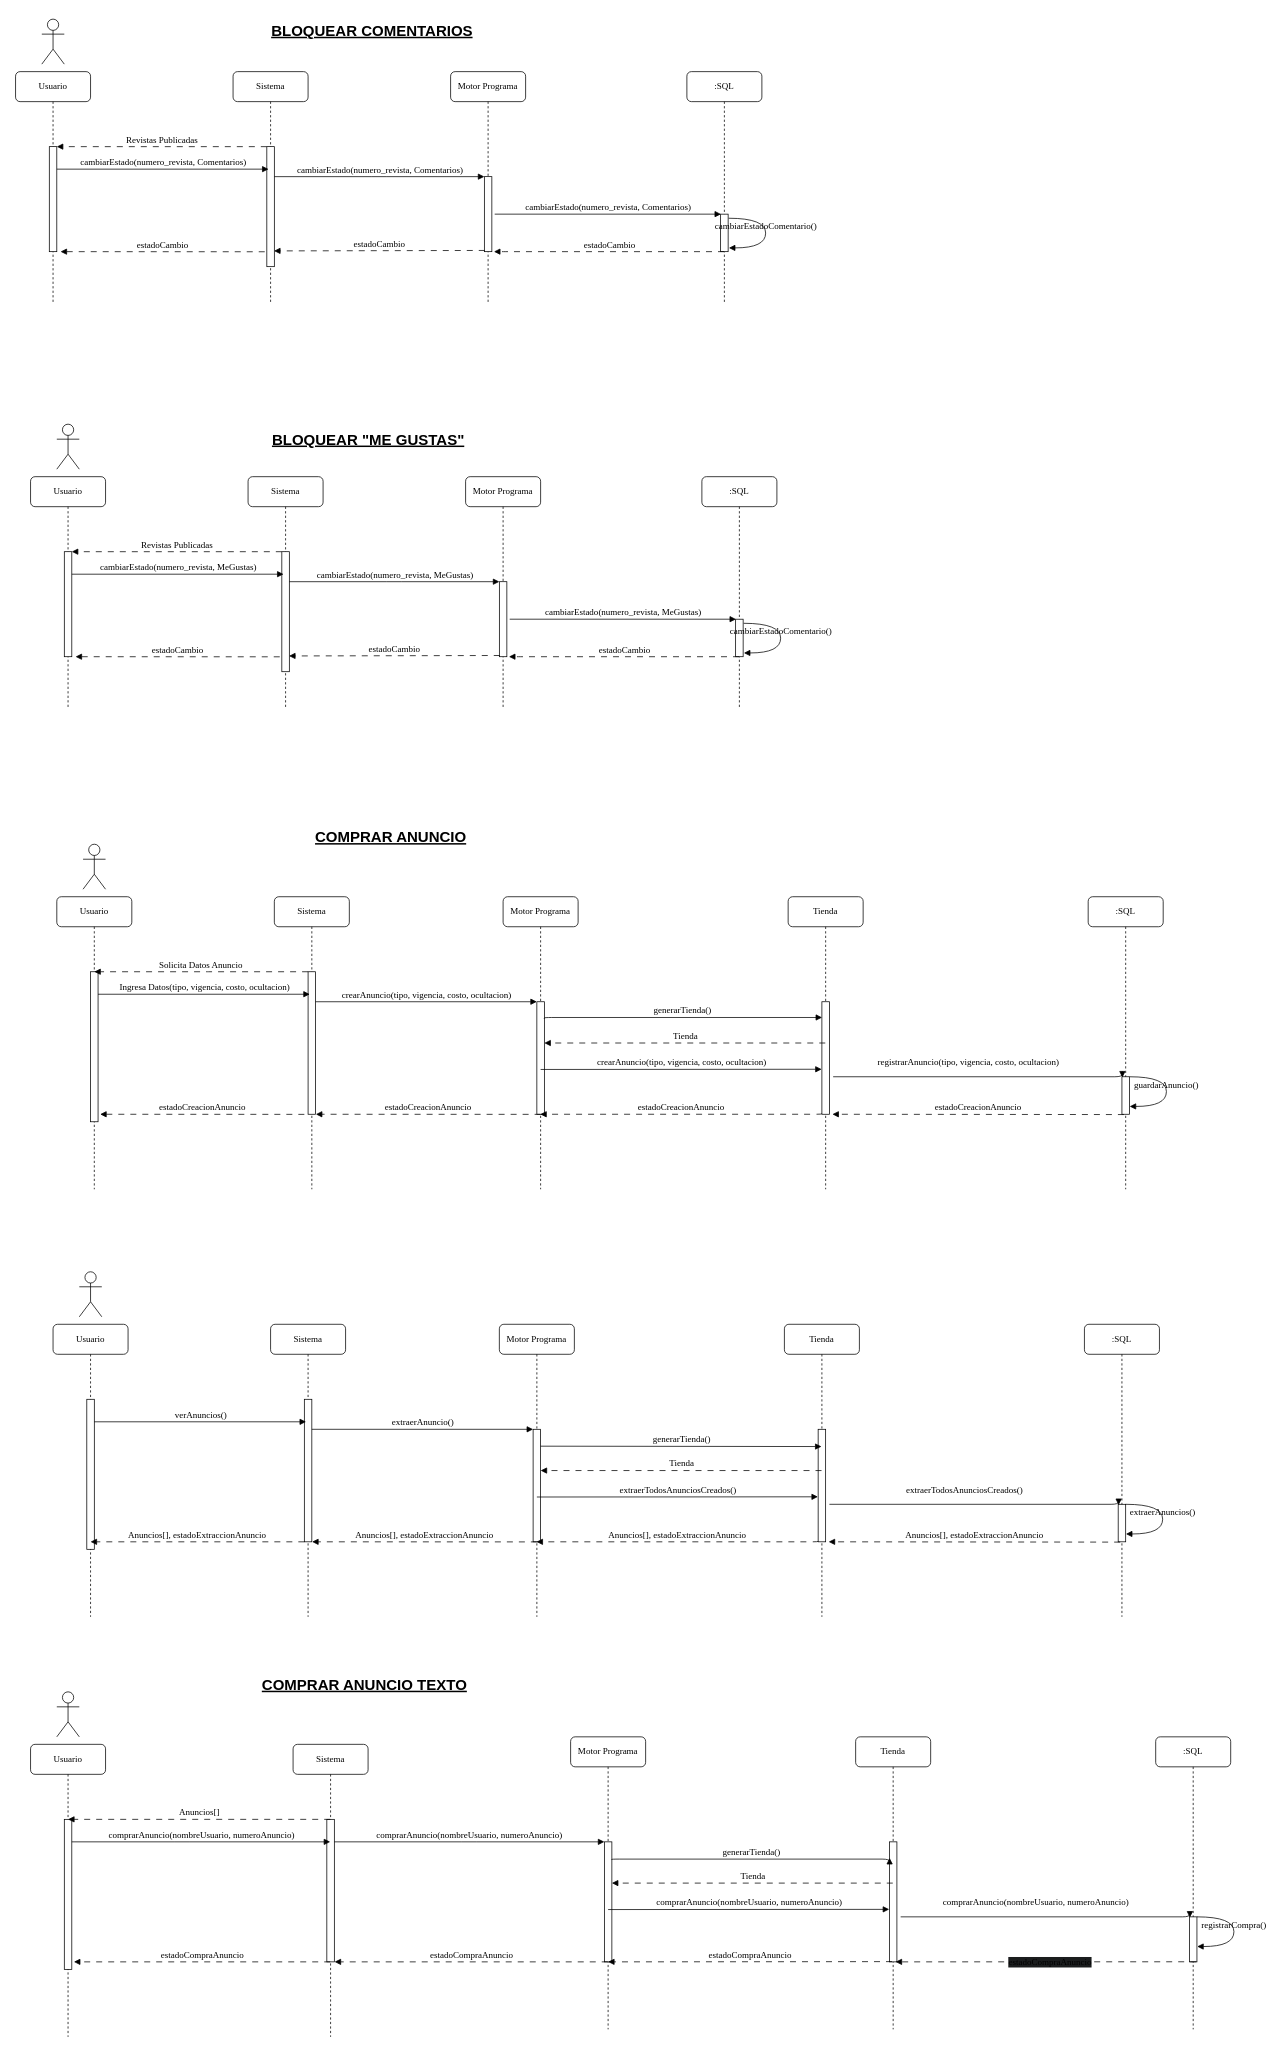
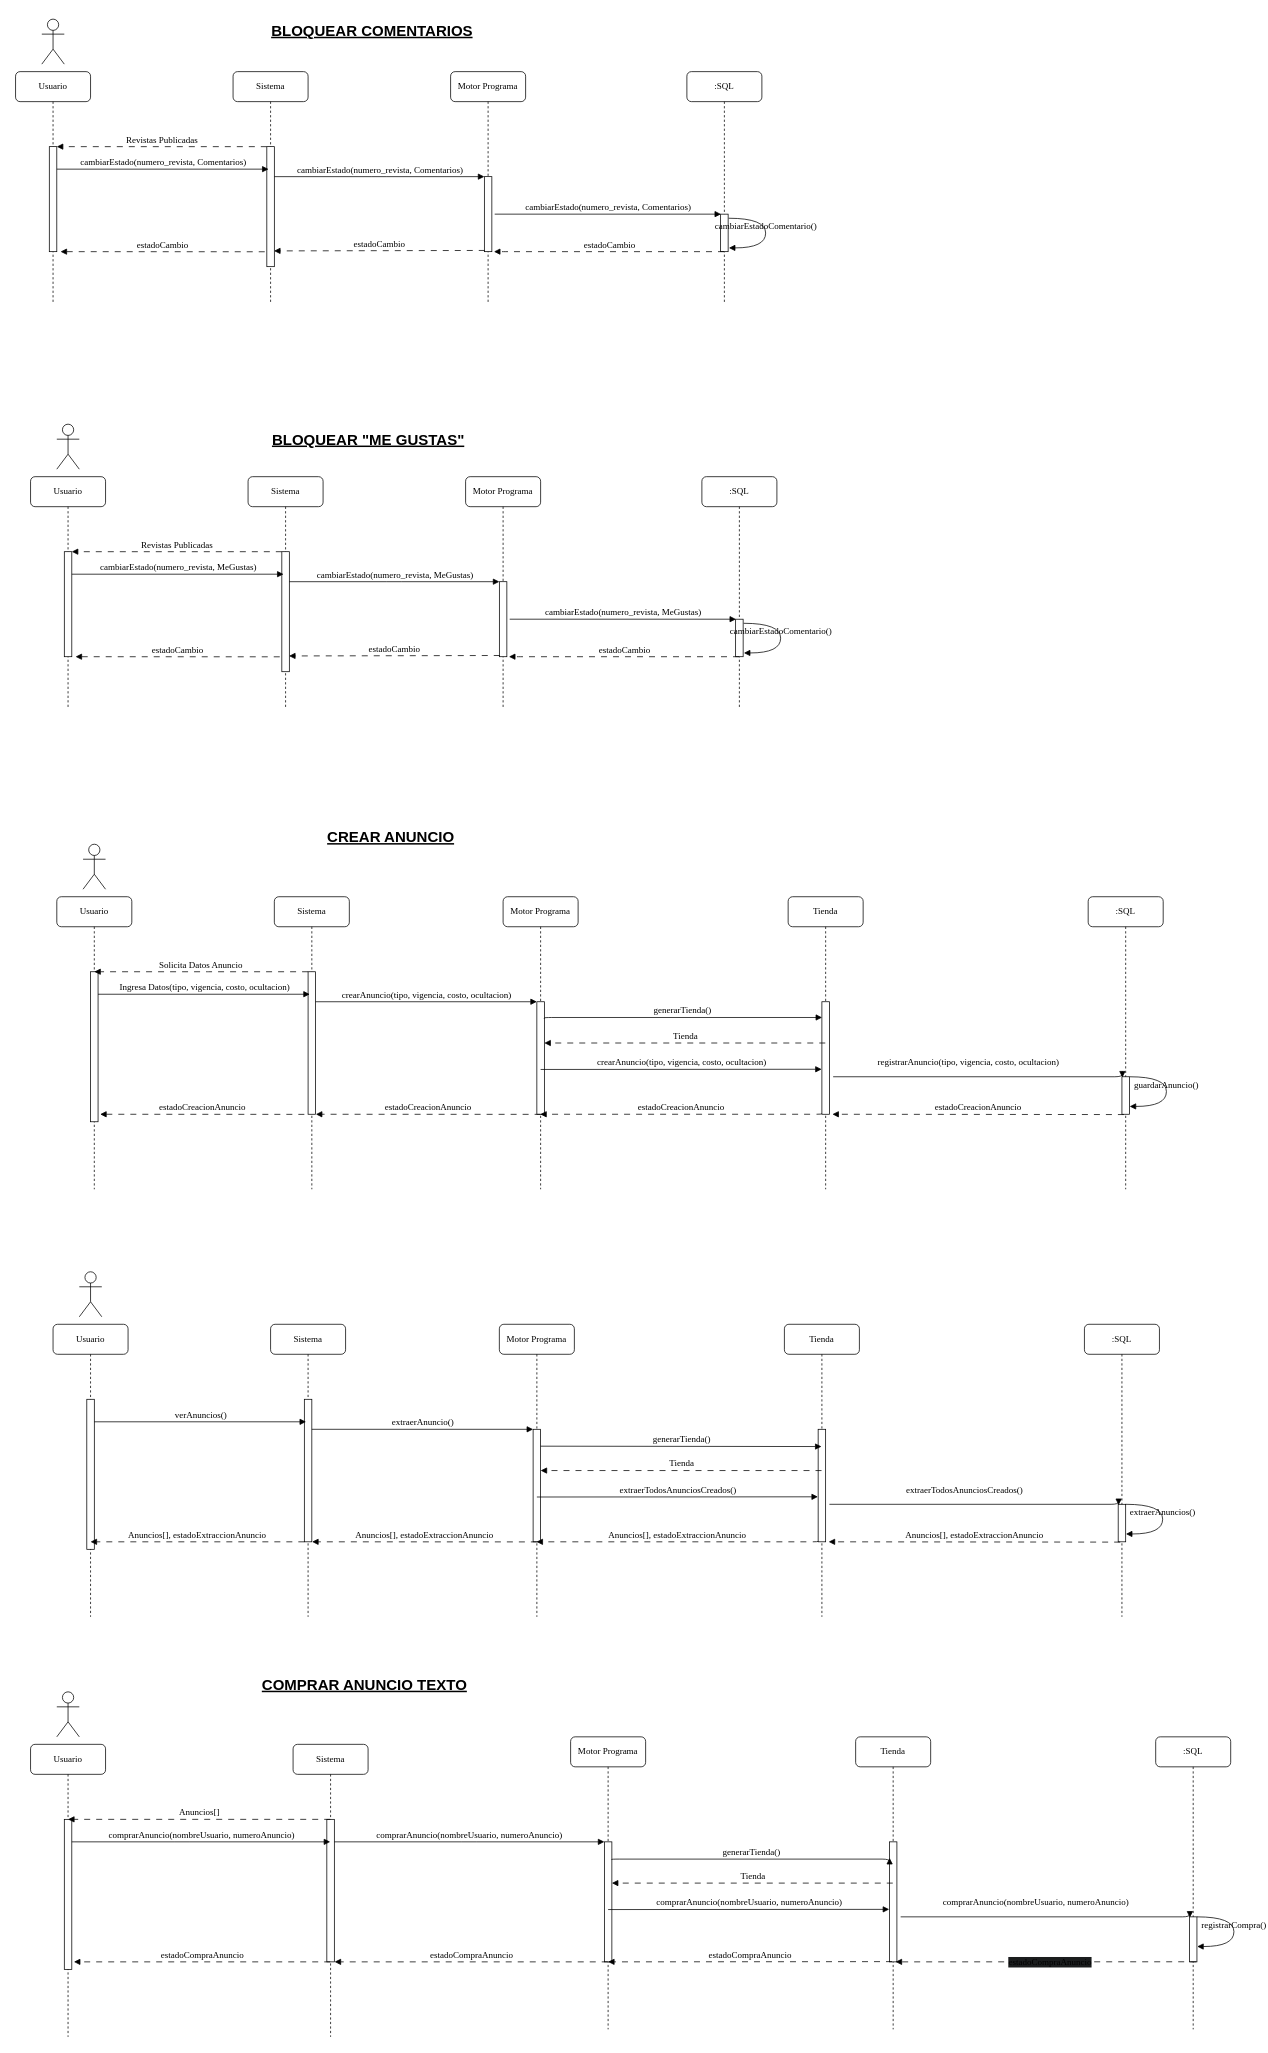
node "COMPRAR ANUNCIO": label "COMPRAR ANUNCIO" -> "CREAR ANUNCIO"
